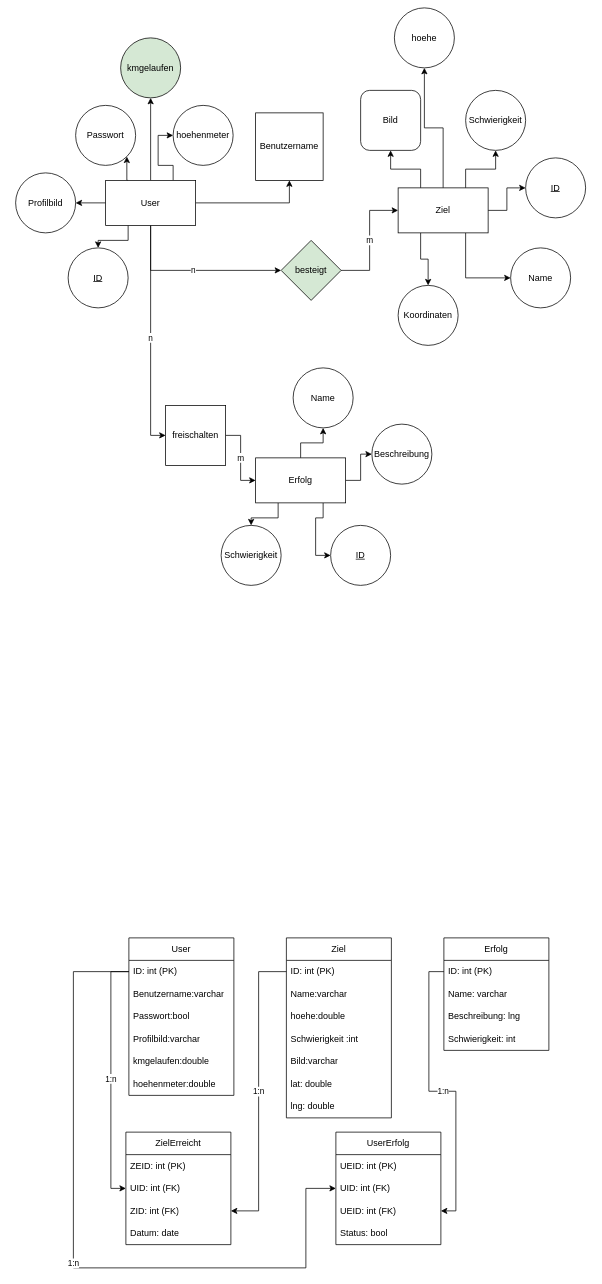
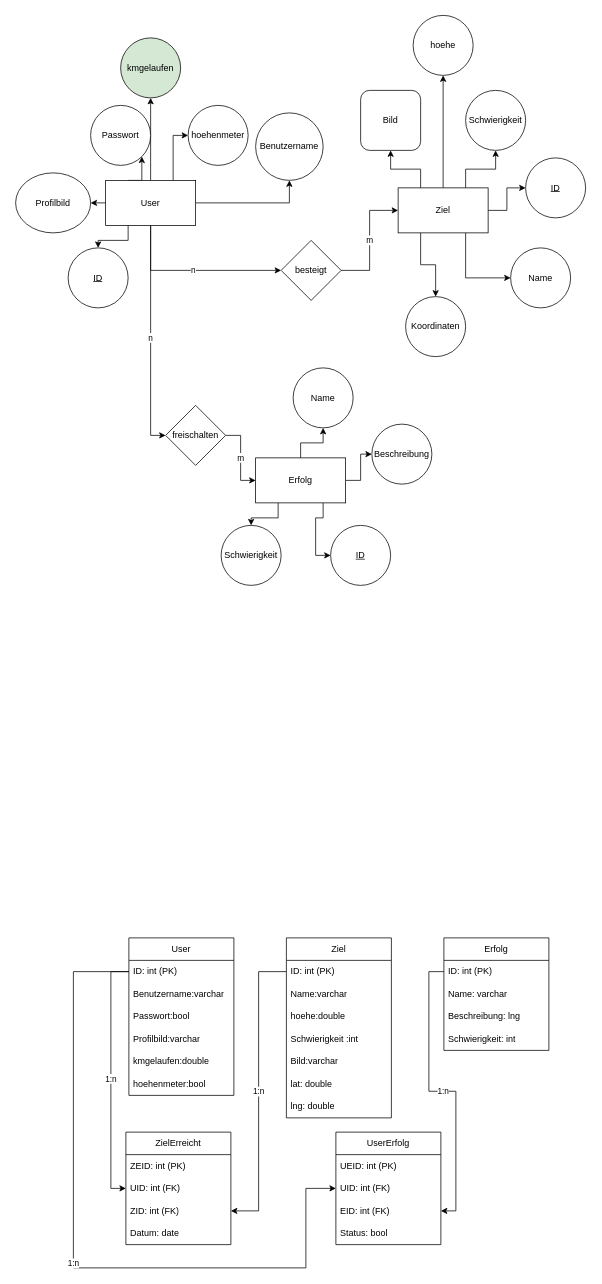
node "hoehe": moved (424, 38) -> (443, 45)
node "Passwort": moved (105, 135) -> (120, 135)
node "hoehenmeter": moved (203, 135) -> (218, 135)
node "Benutzername": shape rectangle -> ellipse
node "Profilbild": size 60x60 -> 75x60
node "besteigt": fillcolor #d5e8d4 -> #ffffff
node "Koordinaten": moved (428, 315) -> (435, 327)
node "freischalten": shape rectangle -> diamond
node "hoehenmeter:double": label "hoehenmeter:double" -> "hoehenmeter:bool"
node "UEID: int (FK)": label "UEID: int (FK)" -> "EID: int (FK)"
